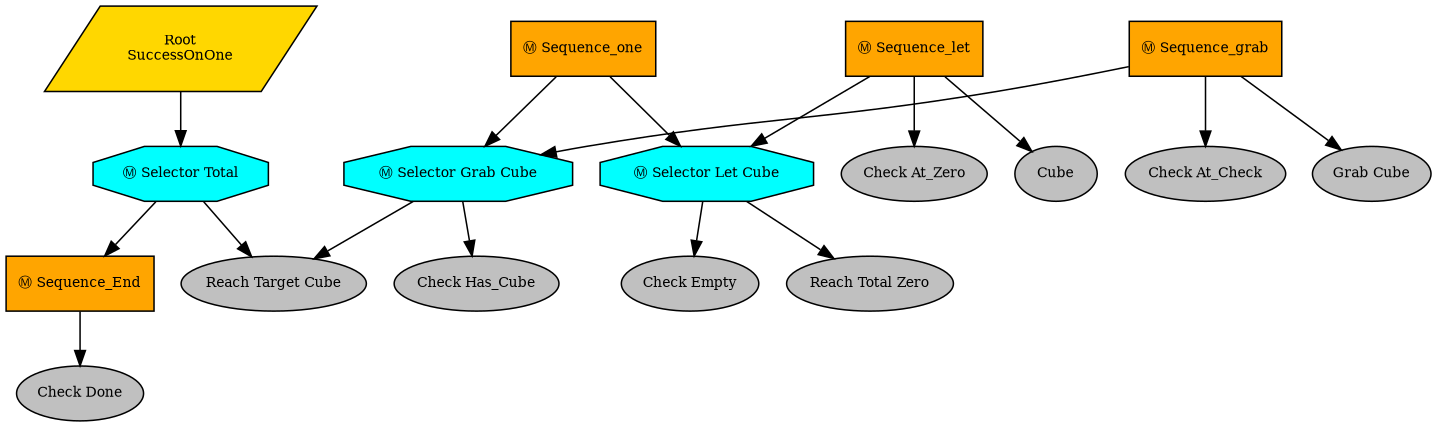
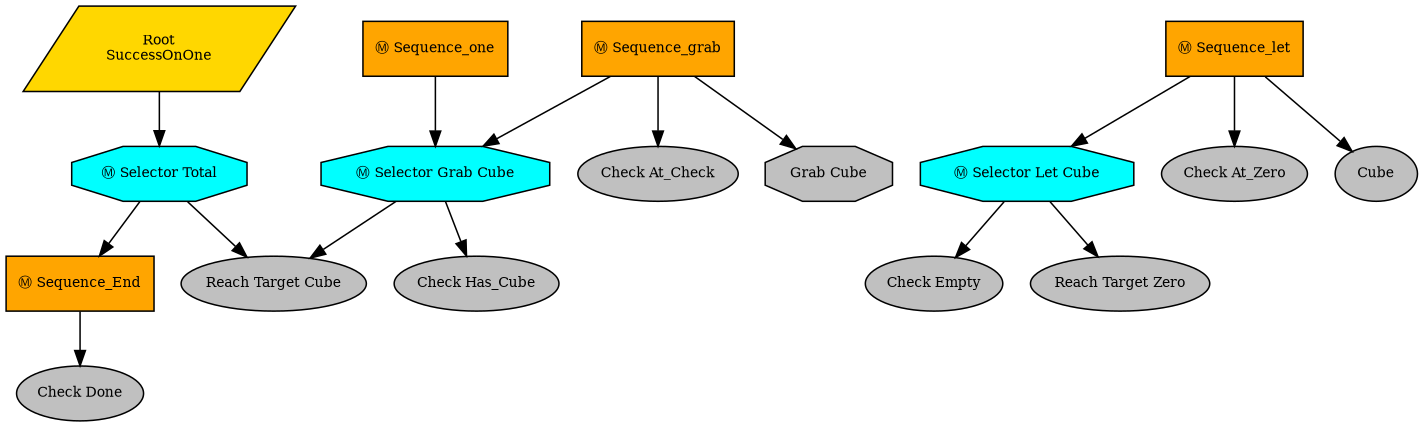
edge "Ⓜ Sequence_one" -> "Ⓜ Selector Let Cube": removed
node "Grab Cube": shape ellipse -> octagon
node "Reach Total Zero": label "Reach Total Zero" -> "Reach Target Zero"
